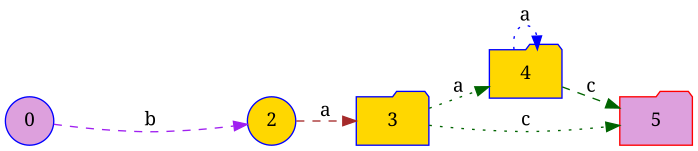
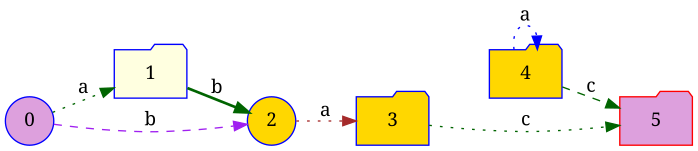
node "1": added
edge "3" -> "4": removed, label "a"
edge "2" -> "3": style dashed -> dotted
